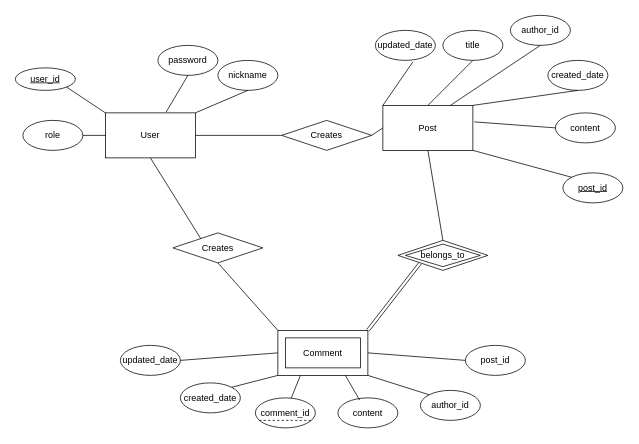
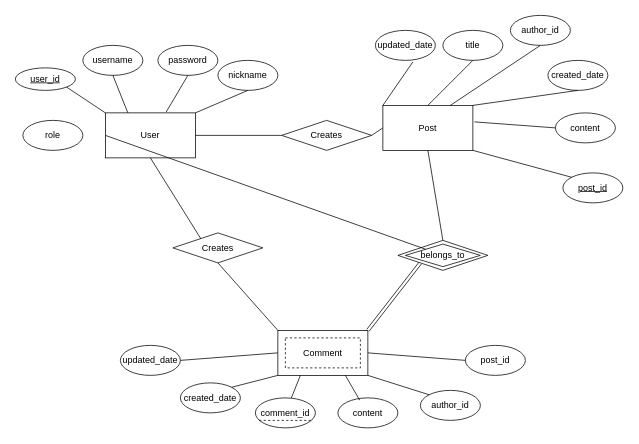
node "username": added
edge "username" -- "User": added
edge "role" -- "User": now "belongs_to" -- "User"
node "Comment": style solid -> dashed
